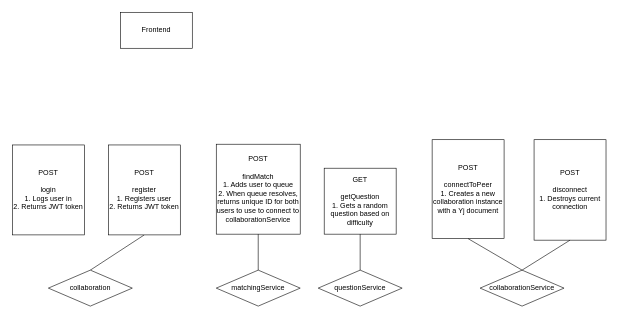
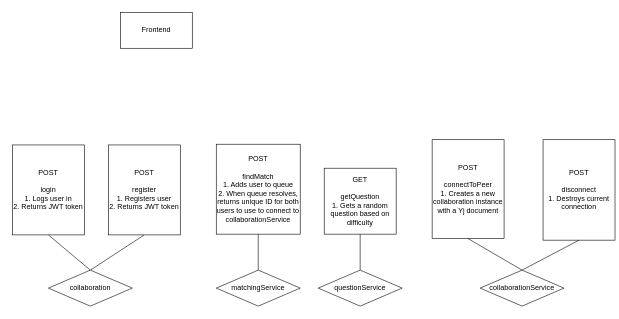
node "POST disconnect 1. Destroys current connection": moved (570, 190) -> (579, 190)
edge "POST login 1. Logs user in 2. Returns JWT token" -- "collaboration": added
